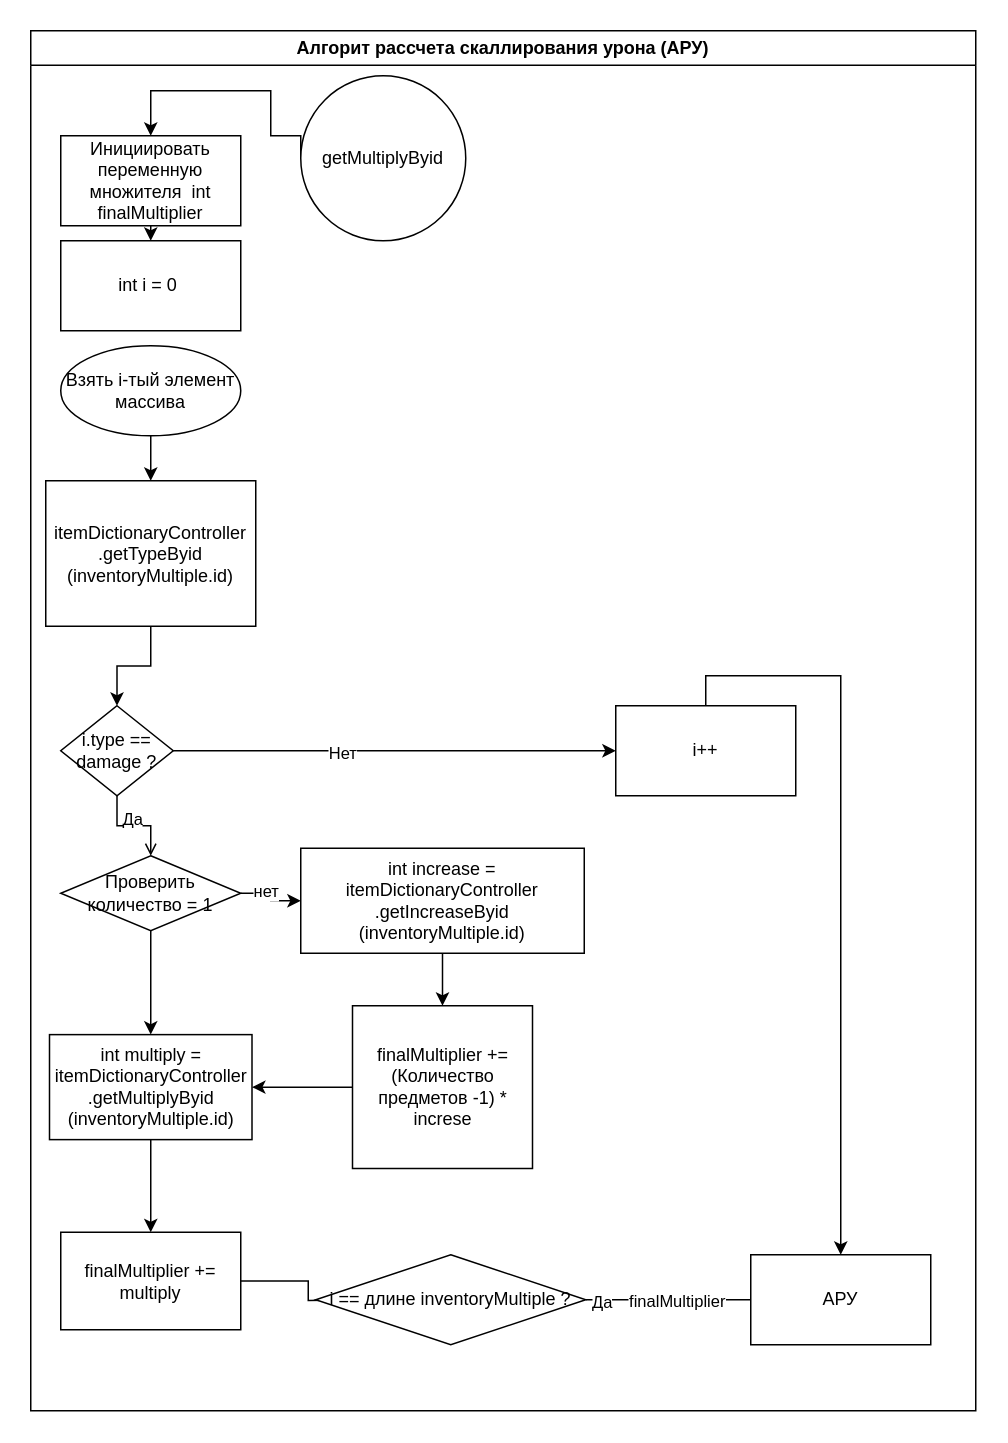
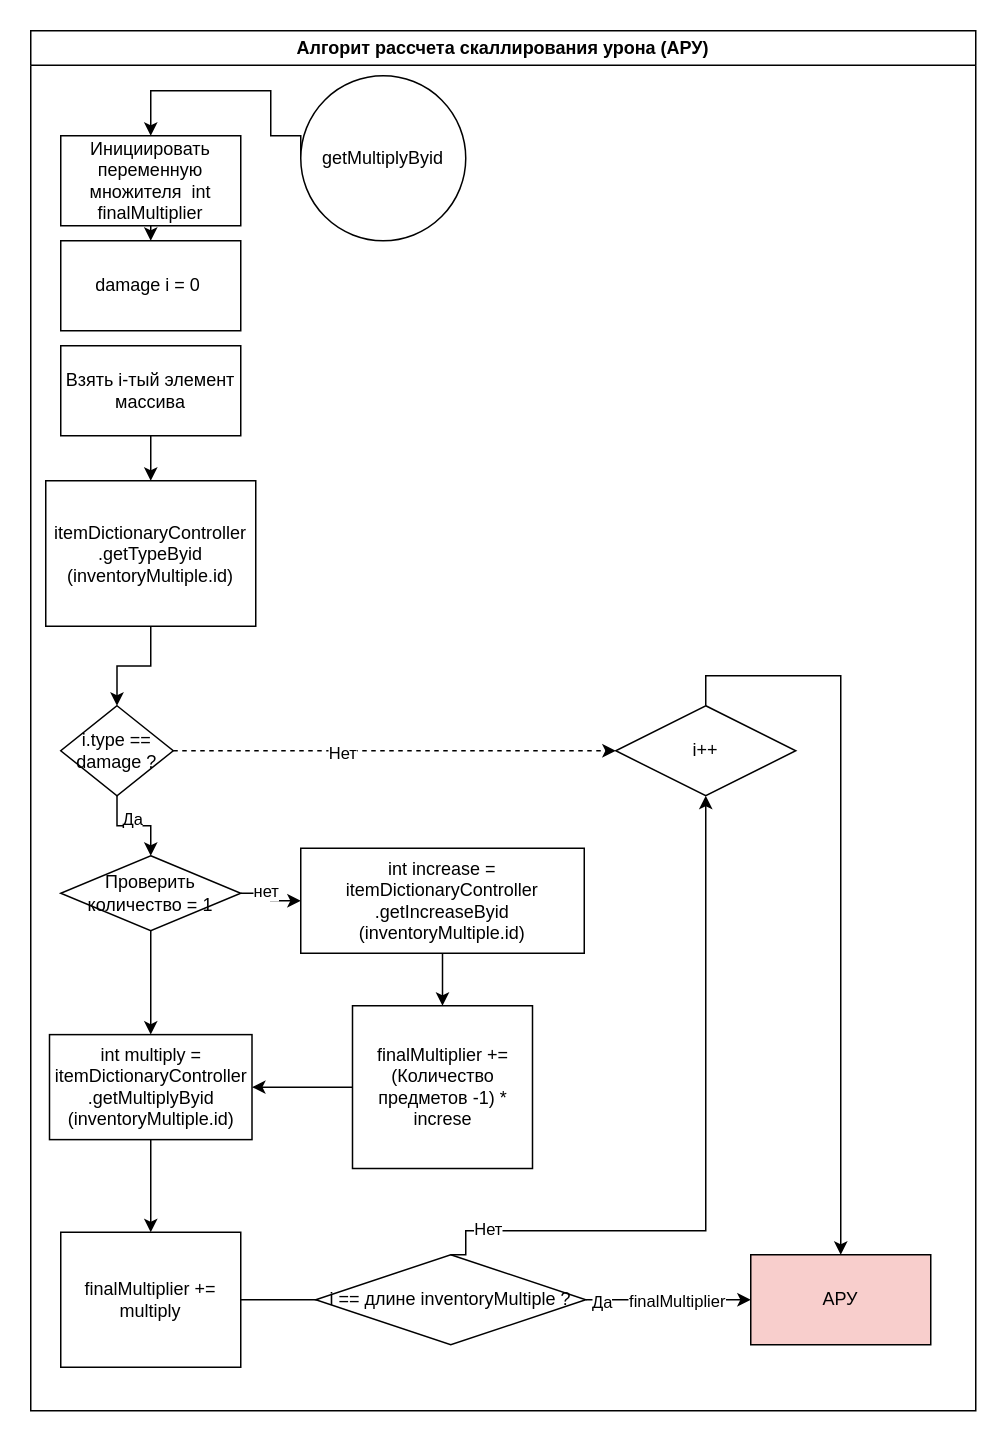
node "int i = 0": label "int i = 0" -> "damage i = 0"
node "Взять i-тый элемент массива": shape ellipse -> rectangle
edge "i.type == damage ?" -> "i++": style solid -> dashed
node "i++": shape rectangle -> diamond
edge "i.type == damage ?" -> "Проверить количество = 1": arrowhead open -> classic
edge "i == длине inventoryMultiple ?" -> "i++": added, label "Нет"
node "finalMultiplier += multiply": size 180x98 -> 180x135
edge "i == длине inventoryMultiple ?" -- "АРУ": arrowhead none -> classic
node "АРУ": fillcolor #ffffff -> #f8cecc
